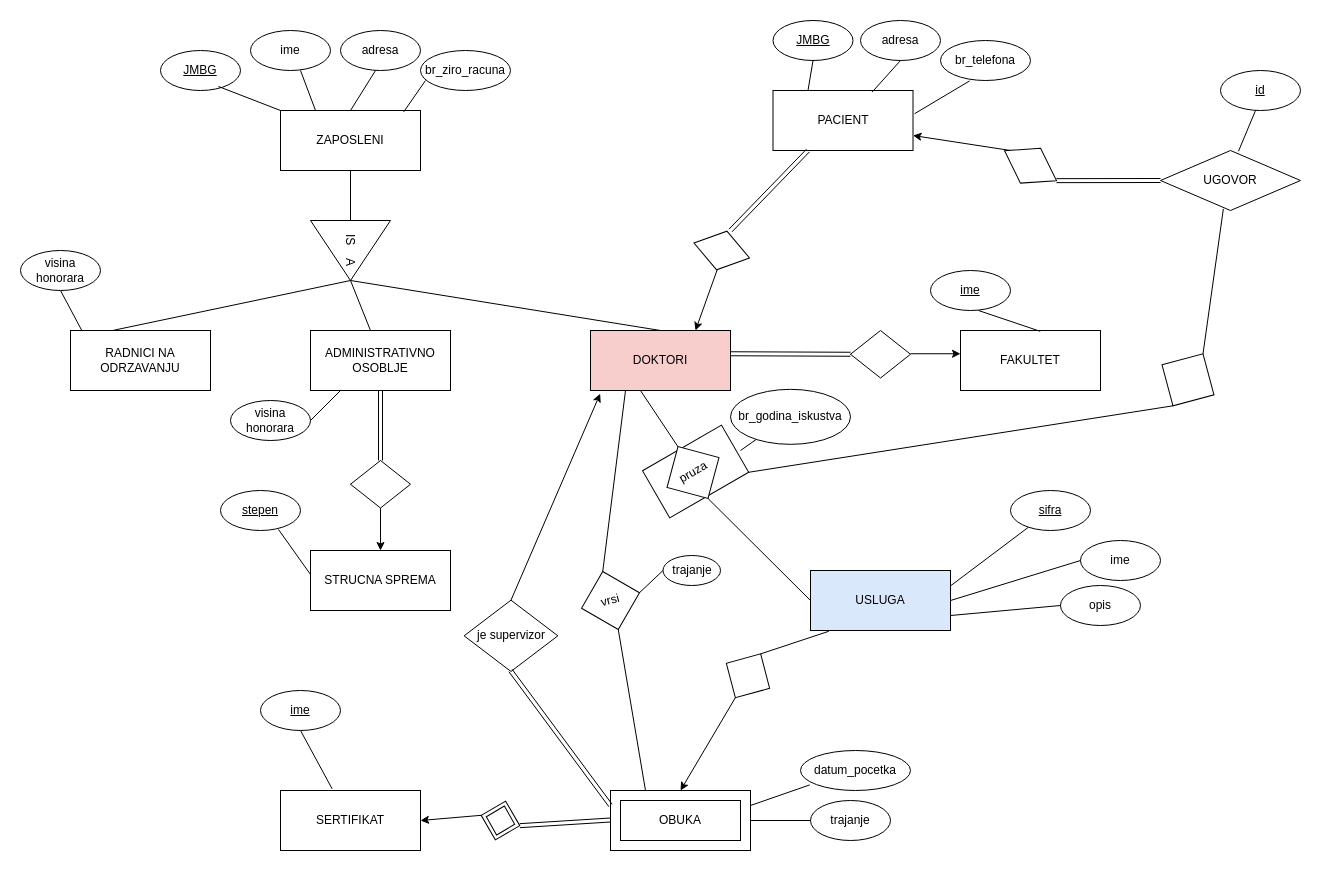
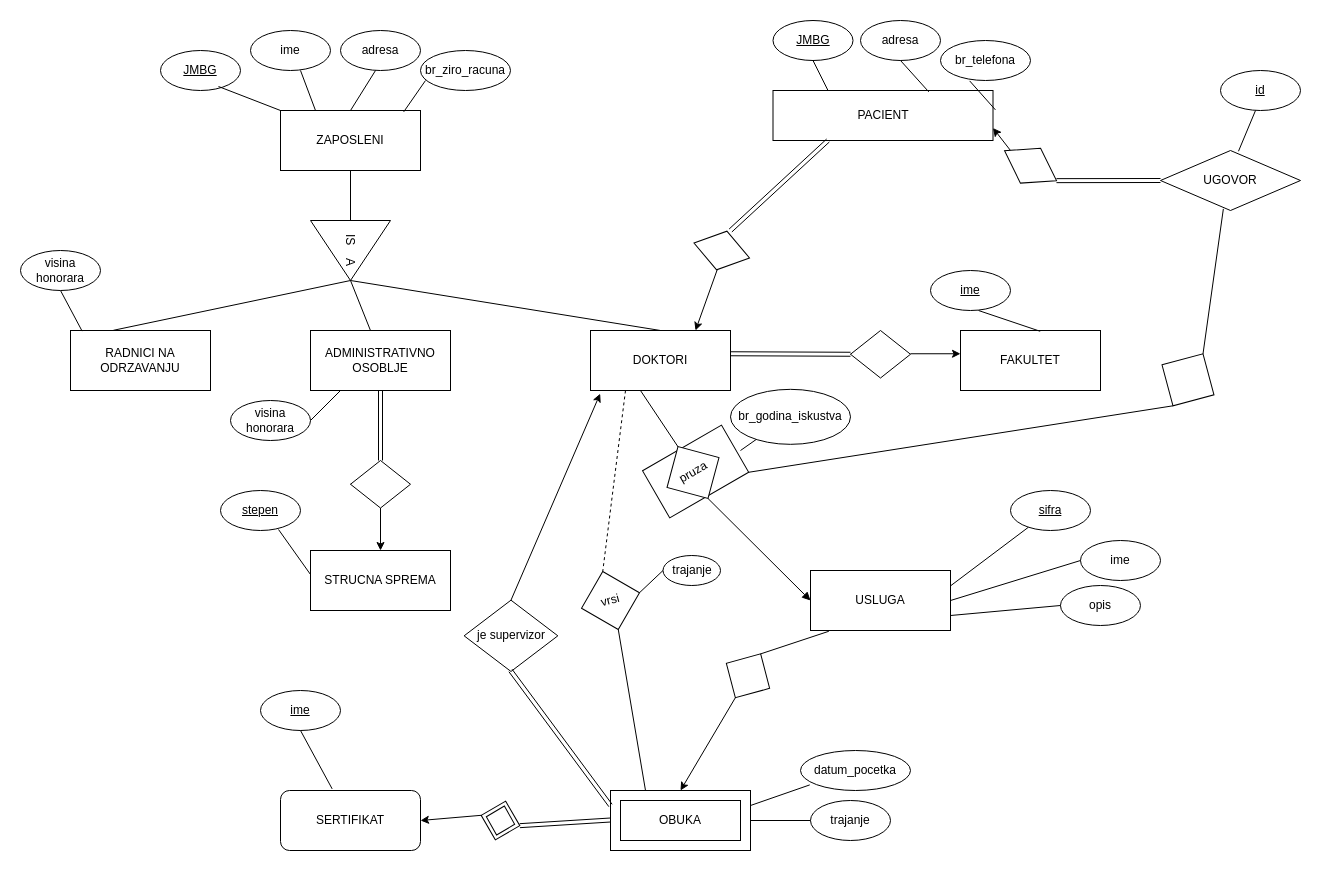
node "PACIENT": size 140x60 -> 220x50
node "DOKTORI": fillcolor #f8cecc -> #ffffff
edge "DOKTORI" -- "vrsi": style solid -> dashed
edge "pruza" -- "USLUGA": arrowhead none -> block
node "USLUGA": fillcolor #dae8fc -> #ffffff
node "SERTIFIKAT": shape rectangle -> rounded rectangle
